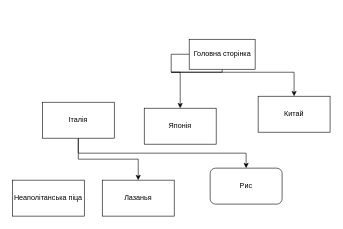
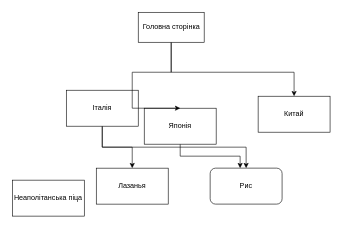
node "Головна сторінка": moved (222, 54) -> (171, 27)
node "Італія": moved (78, 120) -> (102, 108)
edge "Японія" -> "Рис": added
node "Лазанья": moved (138, 198) -> (132, 186)
